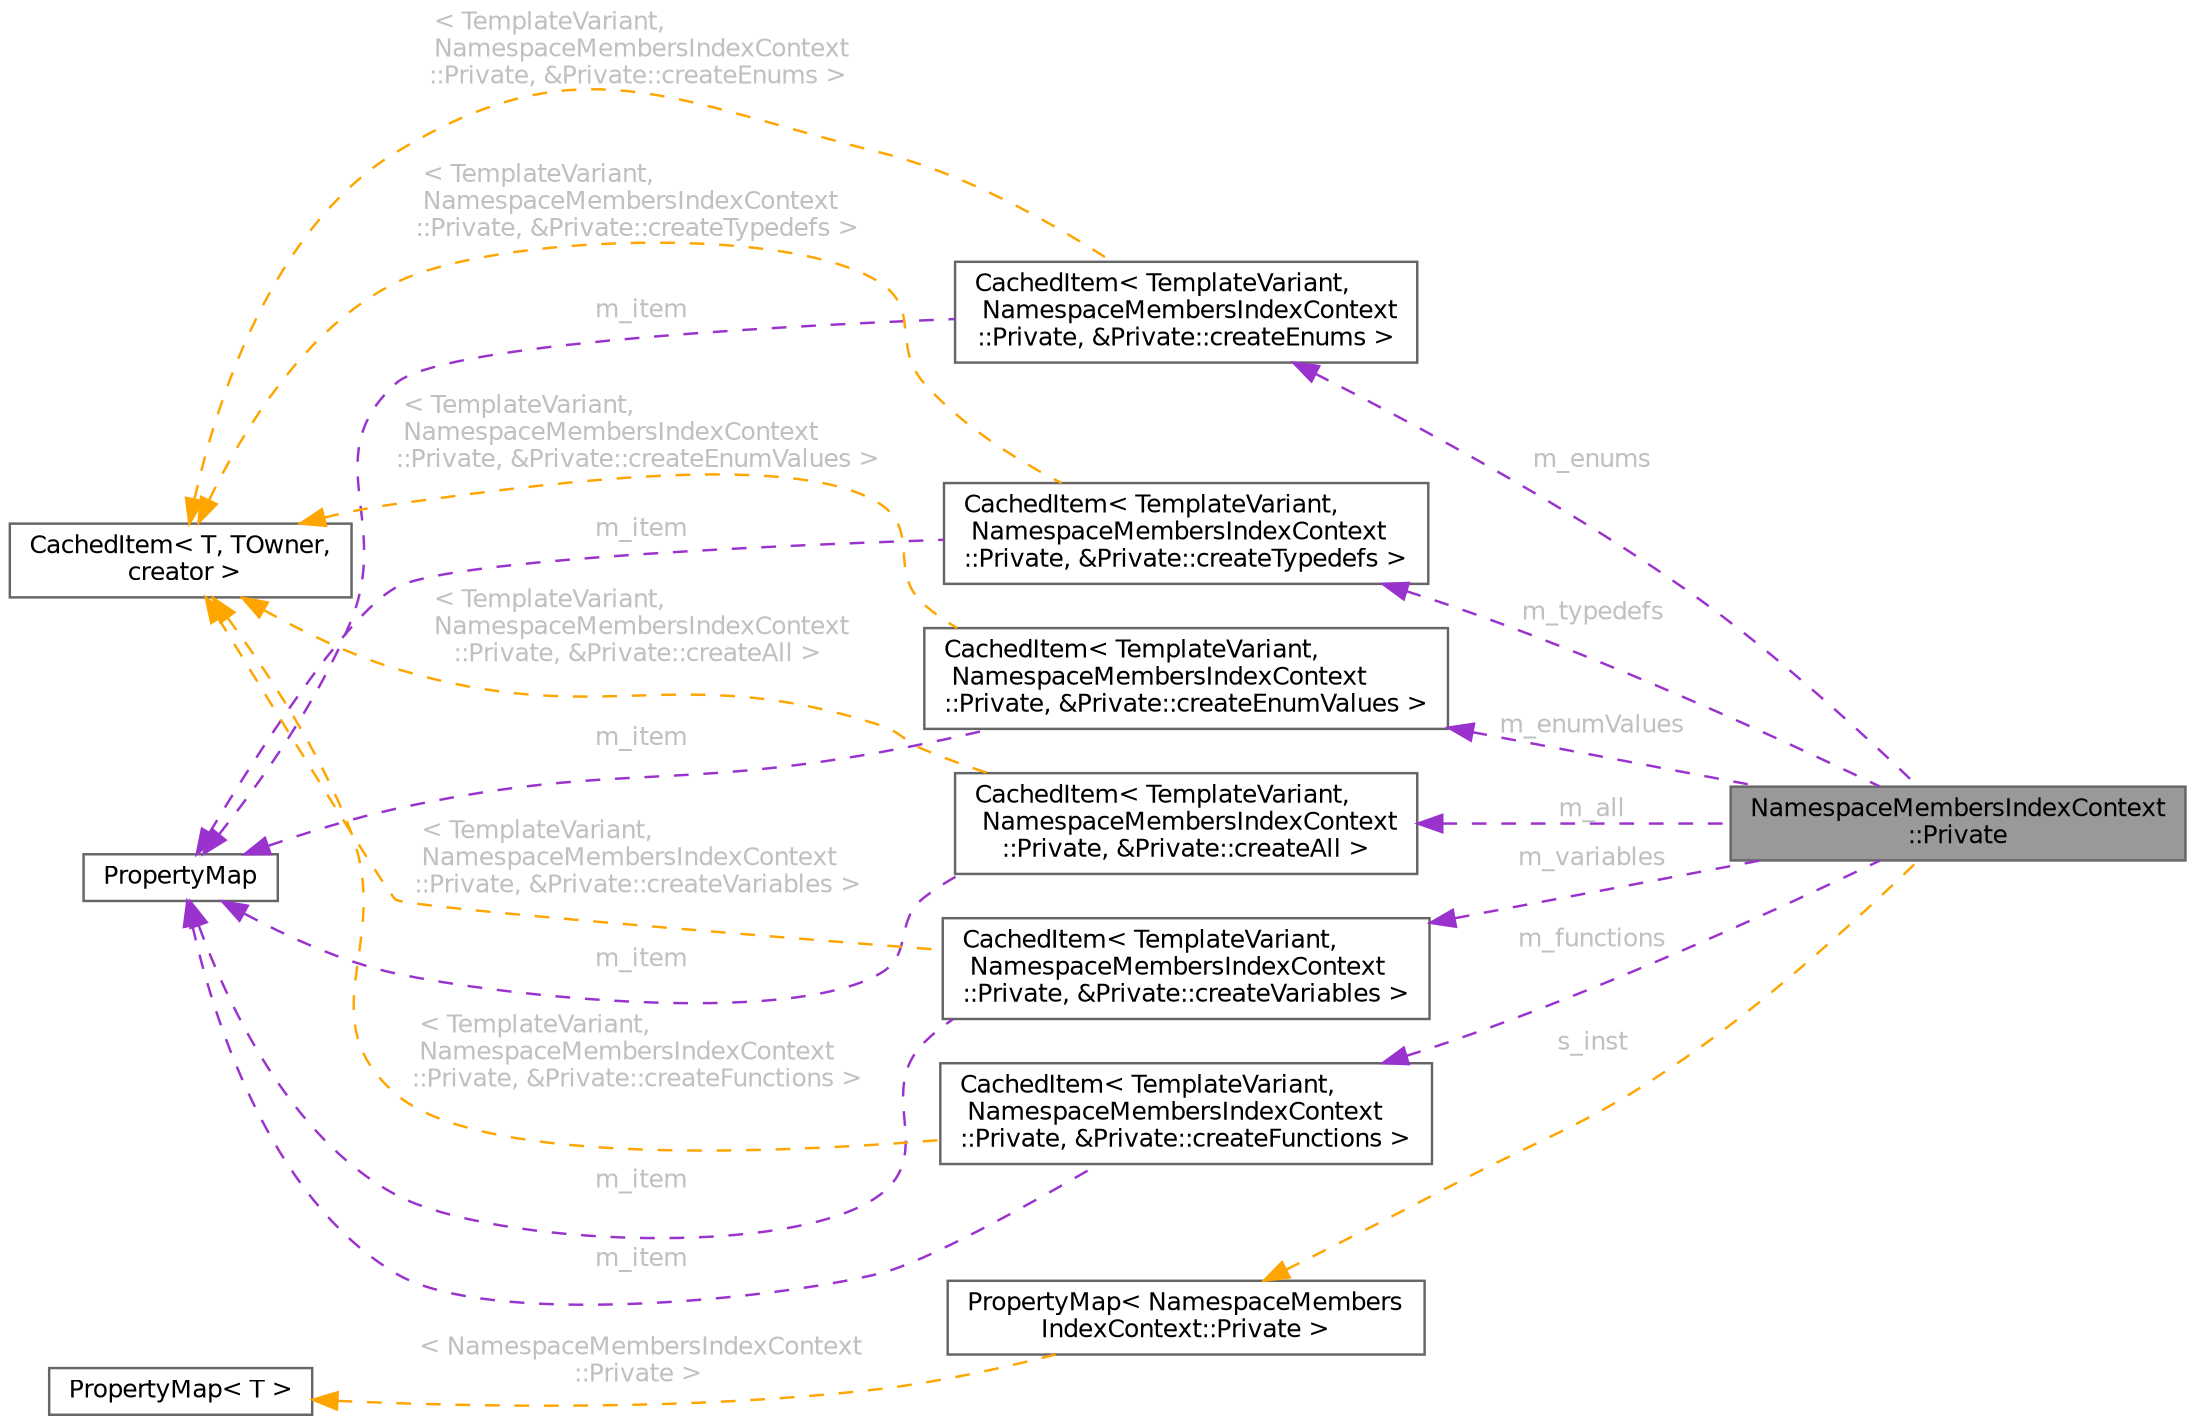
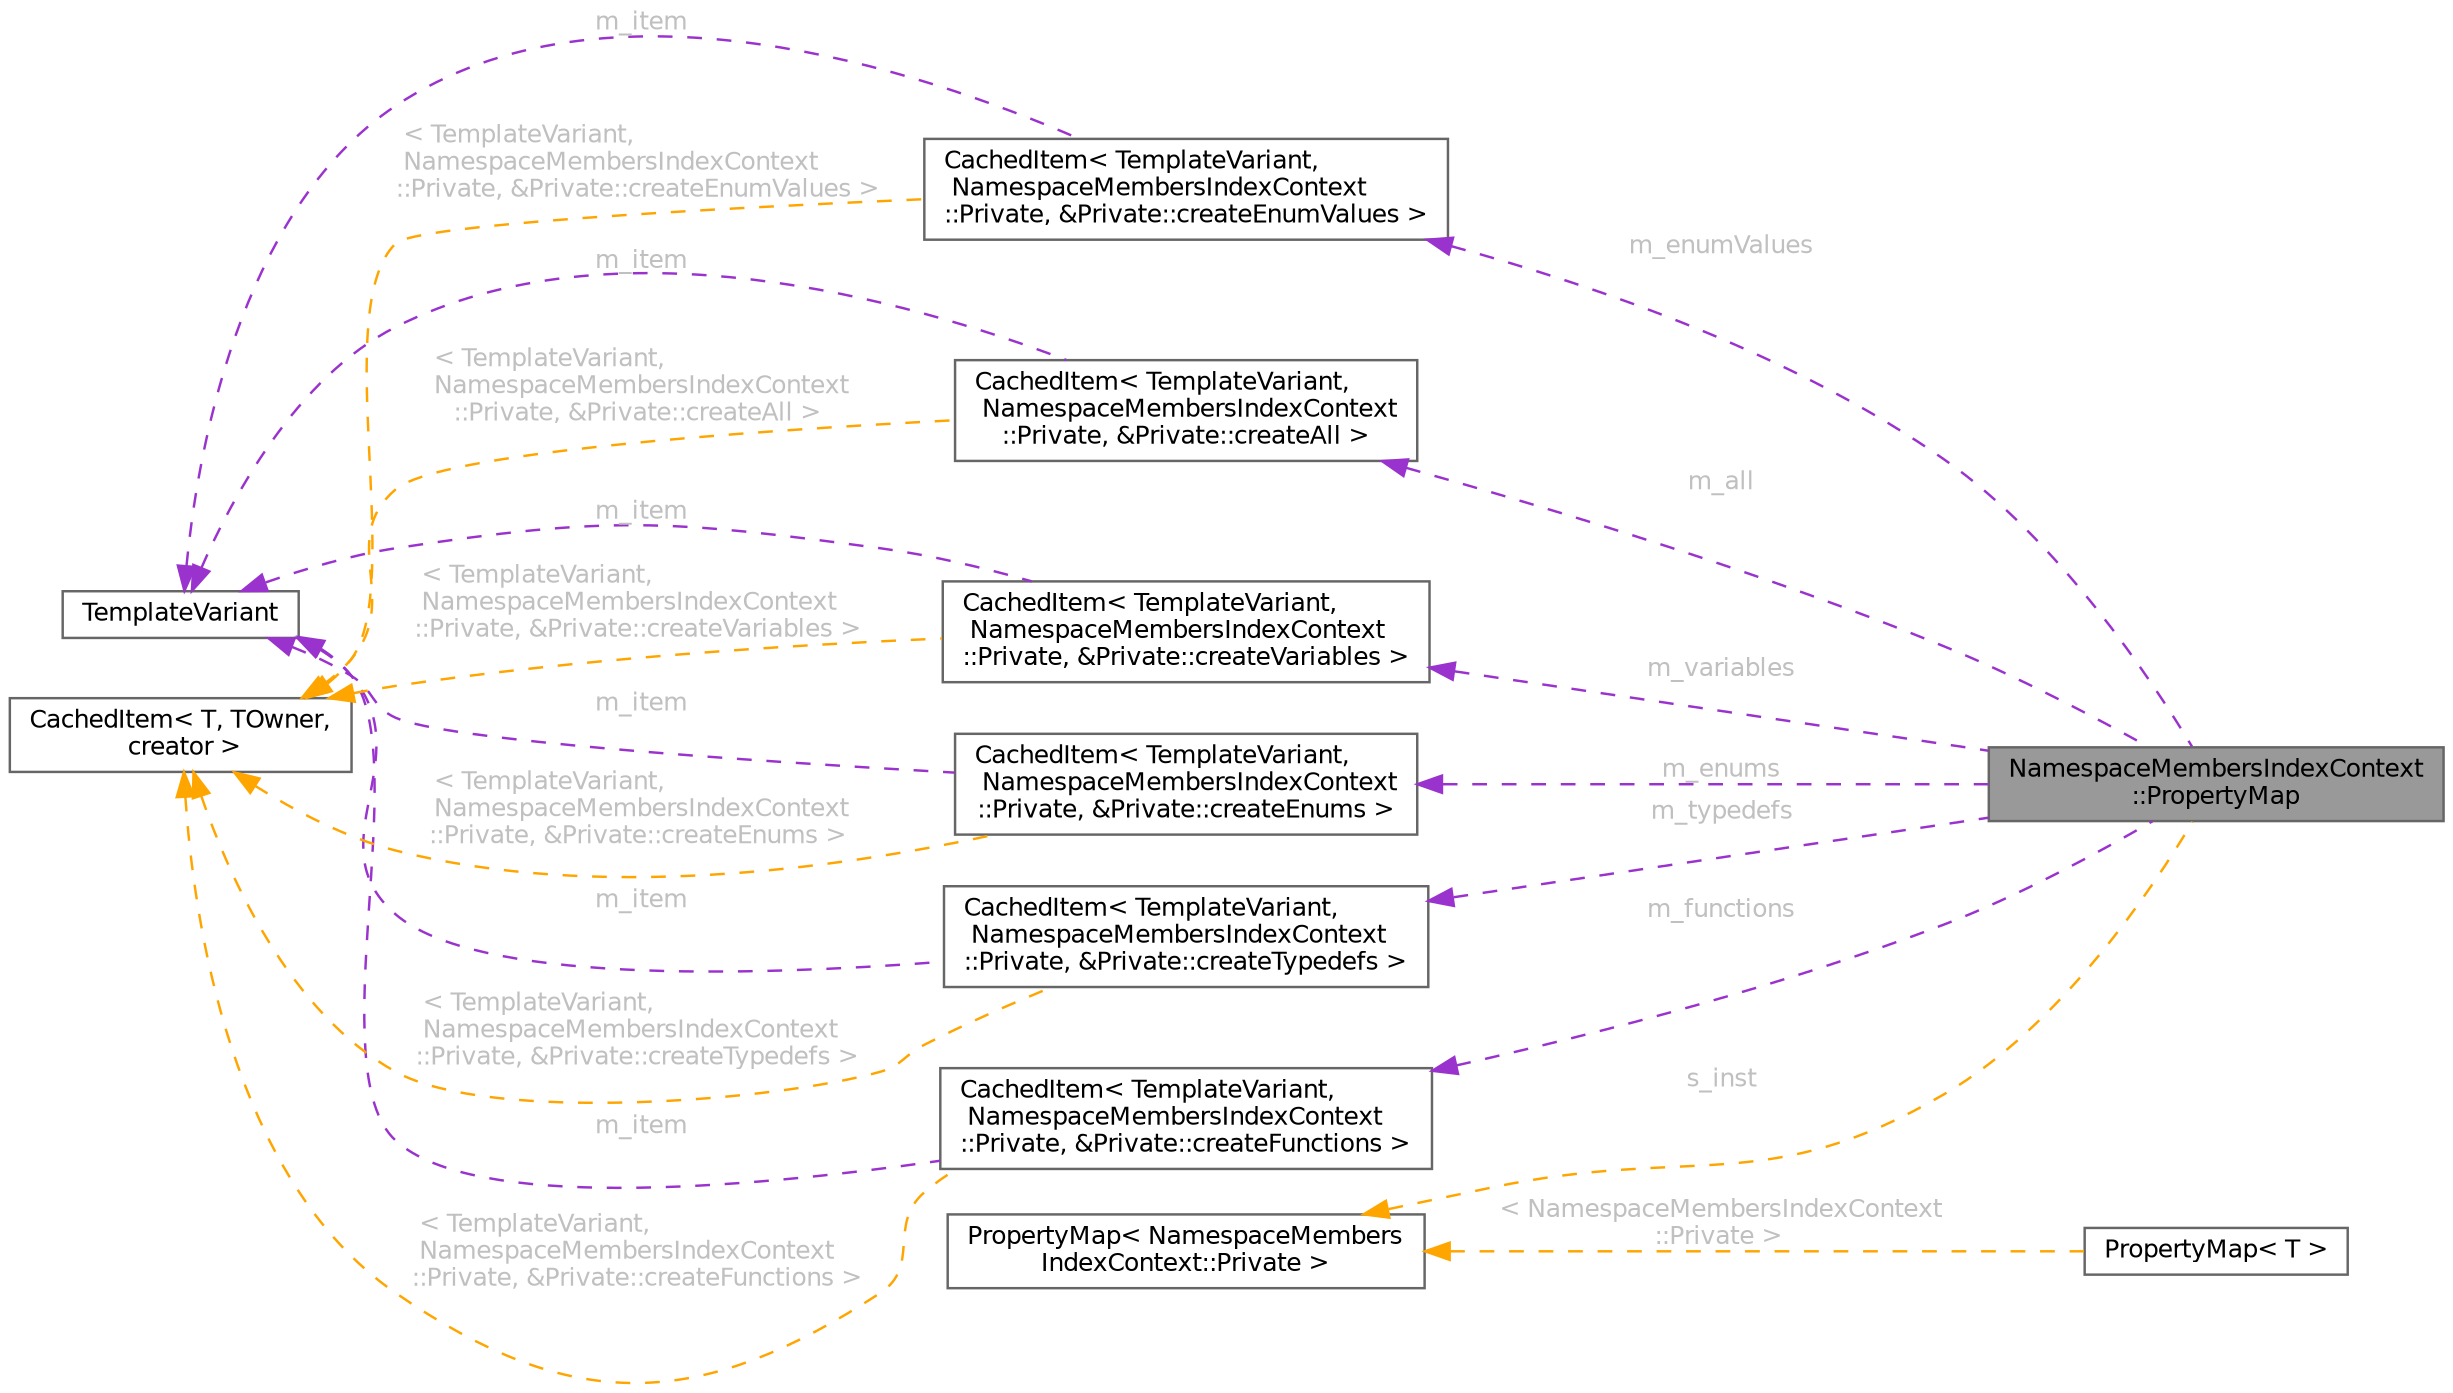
node "NamespaceMembersIndexContext ::Private": label "NamespaceMembersIndexContext ::Private" -> "NamespaceMembersIndexContext ::PropertyMap"
node "PropertyMap": label "PropertyMap" -> "TemplateVariant"
edge "PropertyMap< NamespaceMembers IndexContext::Private >" -> "PropertyMap< T >": reversed
